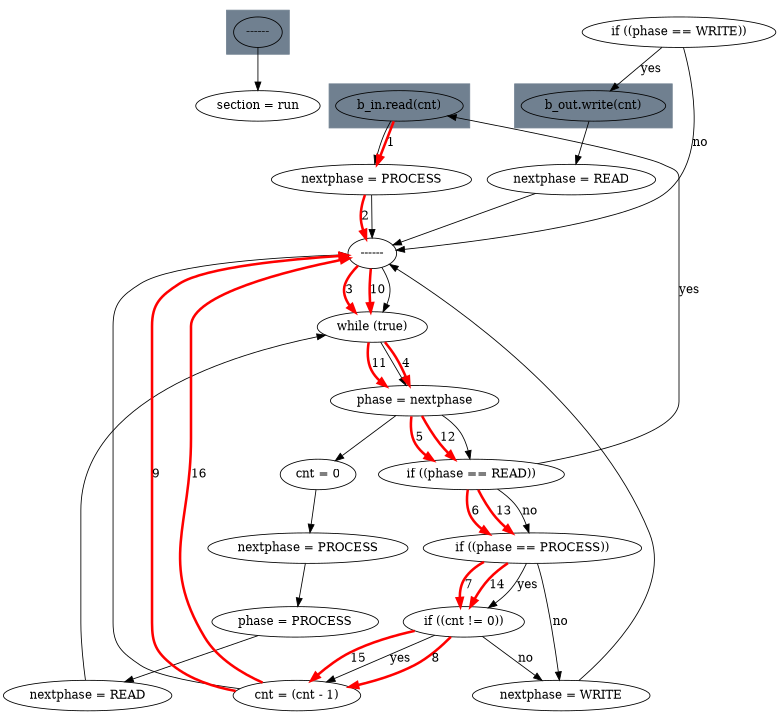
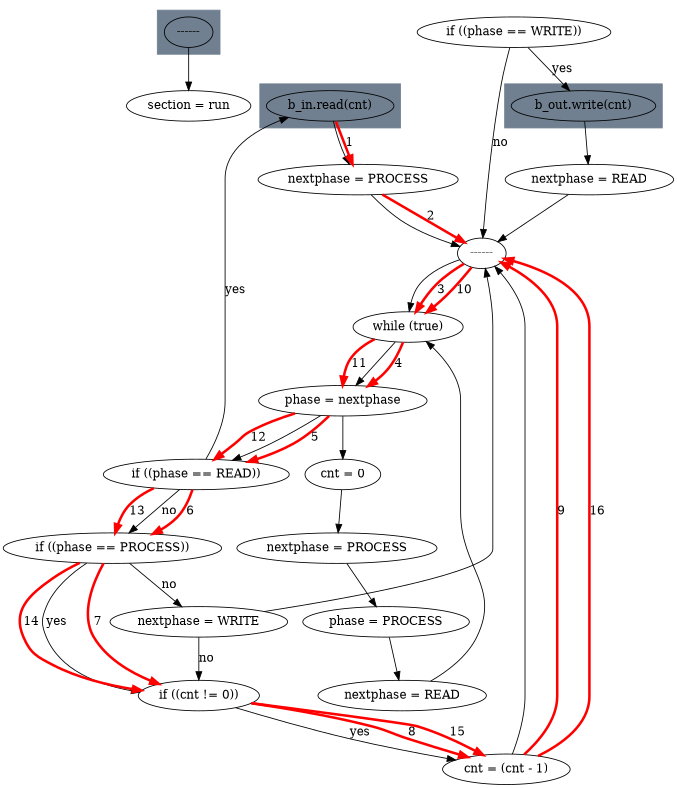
edge "if ((cnt != 0))" -> "nextphase = WRITE": reversed
